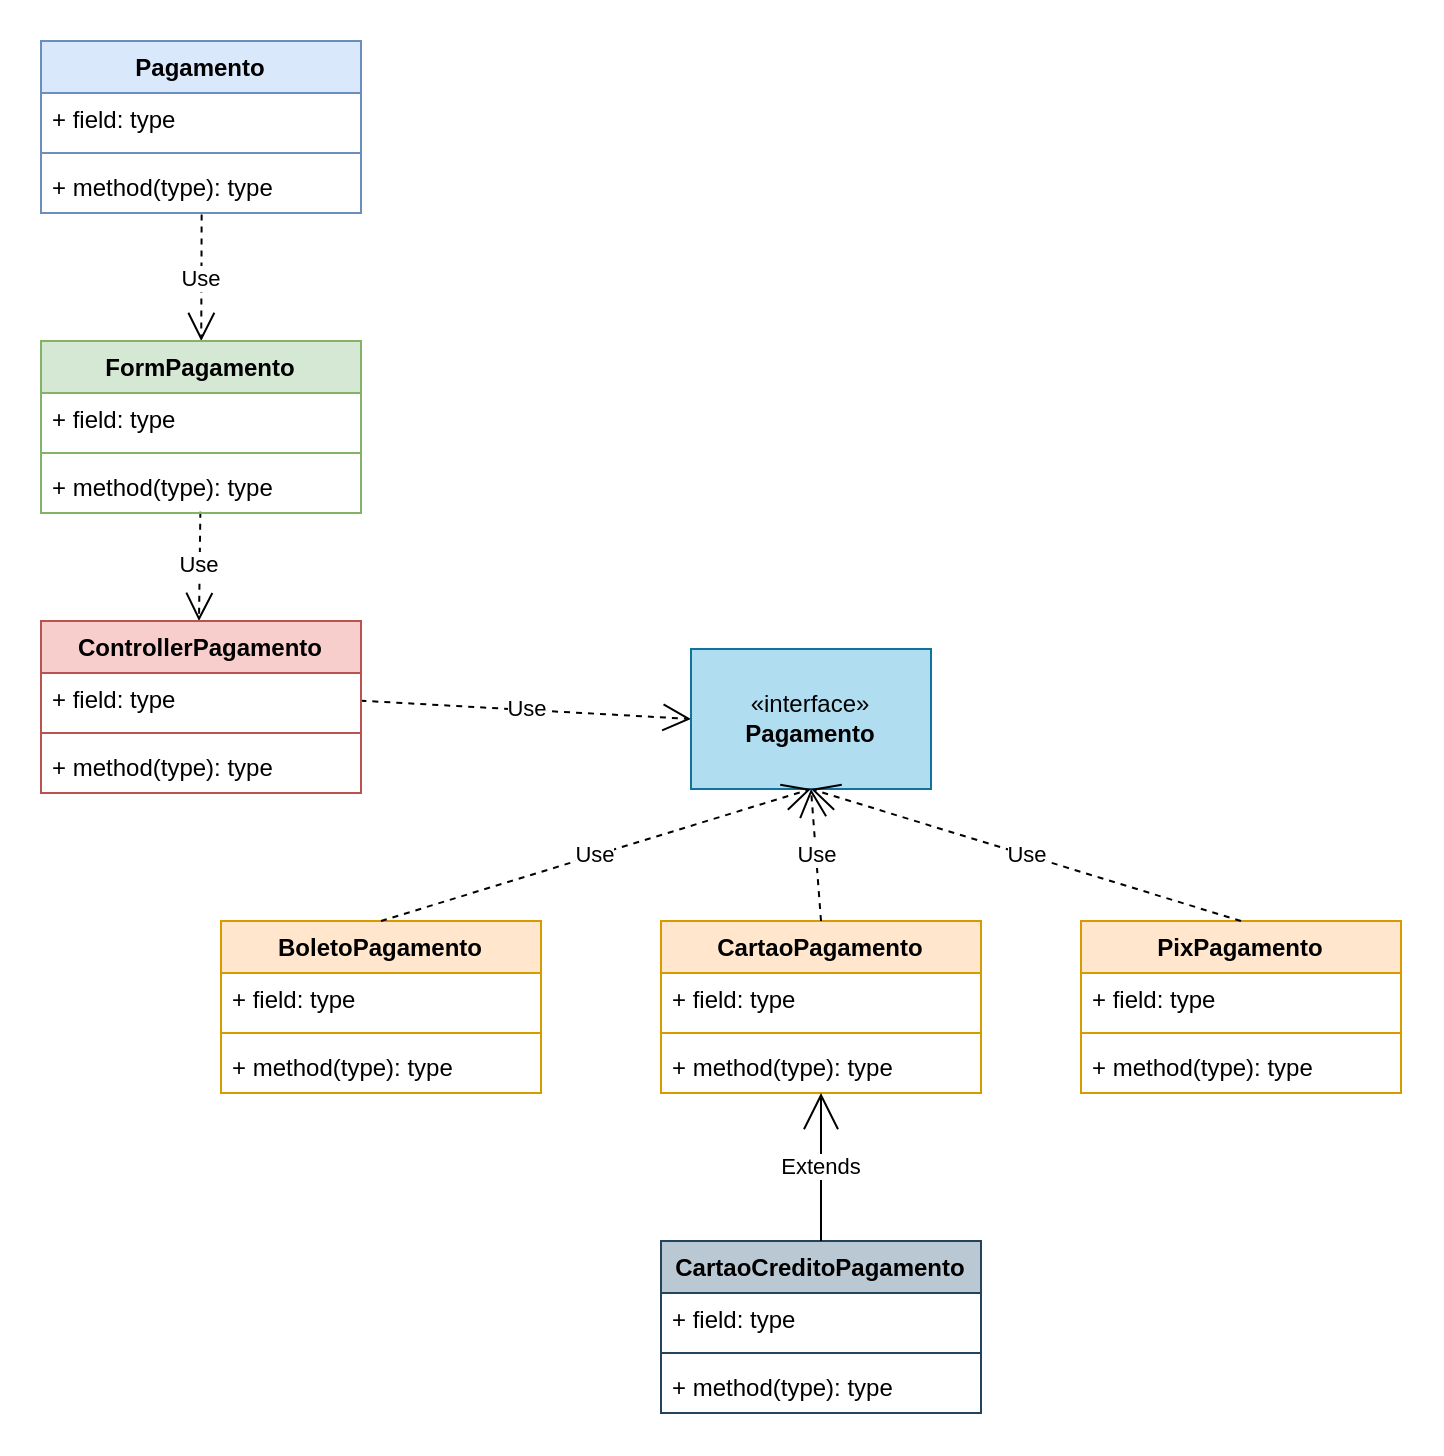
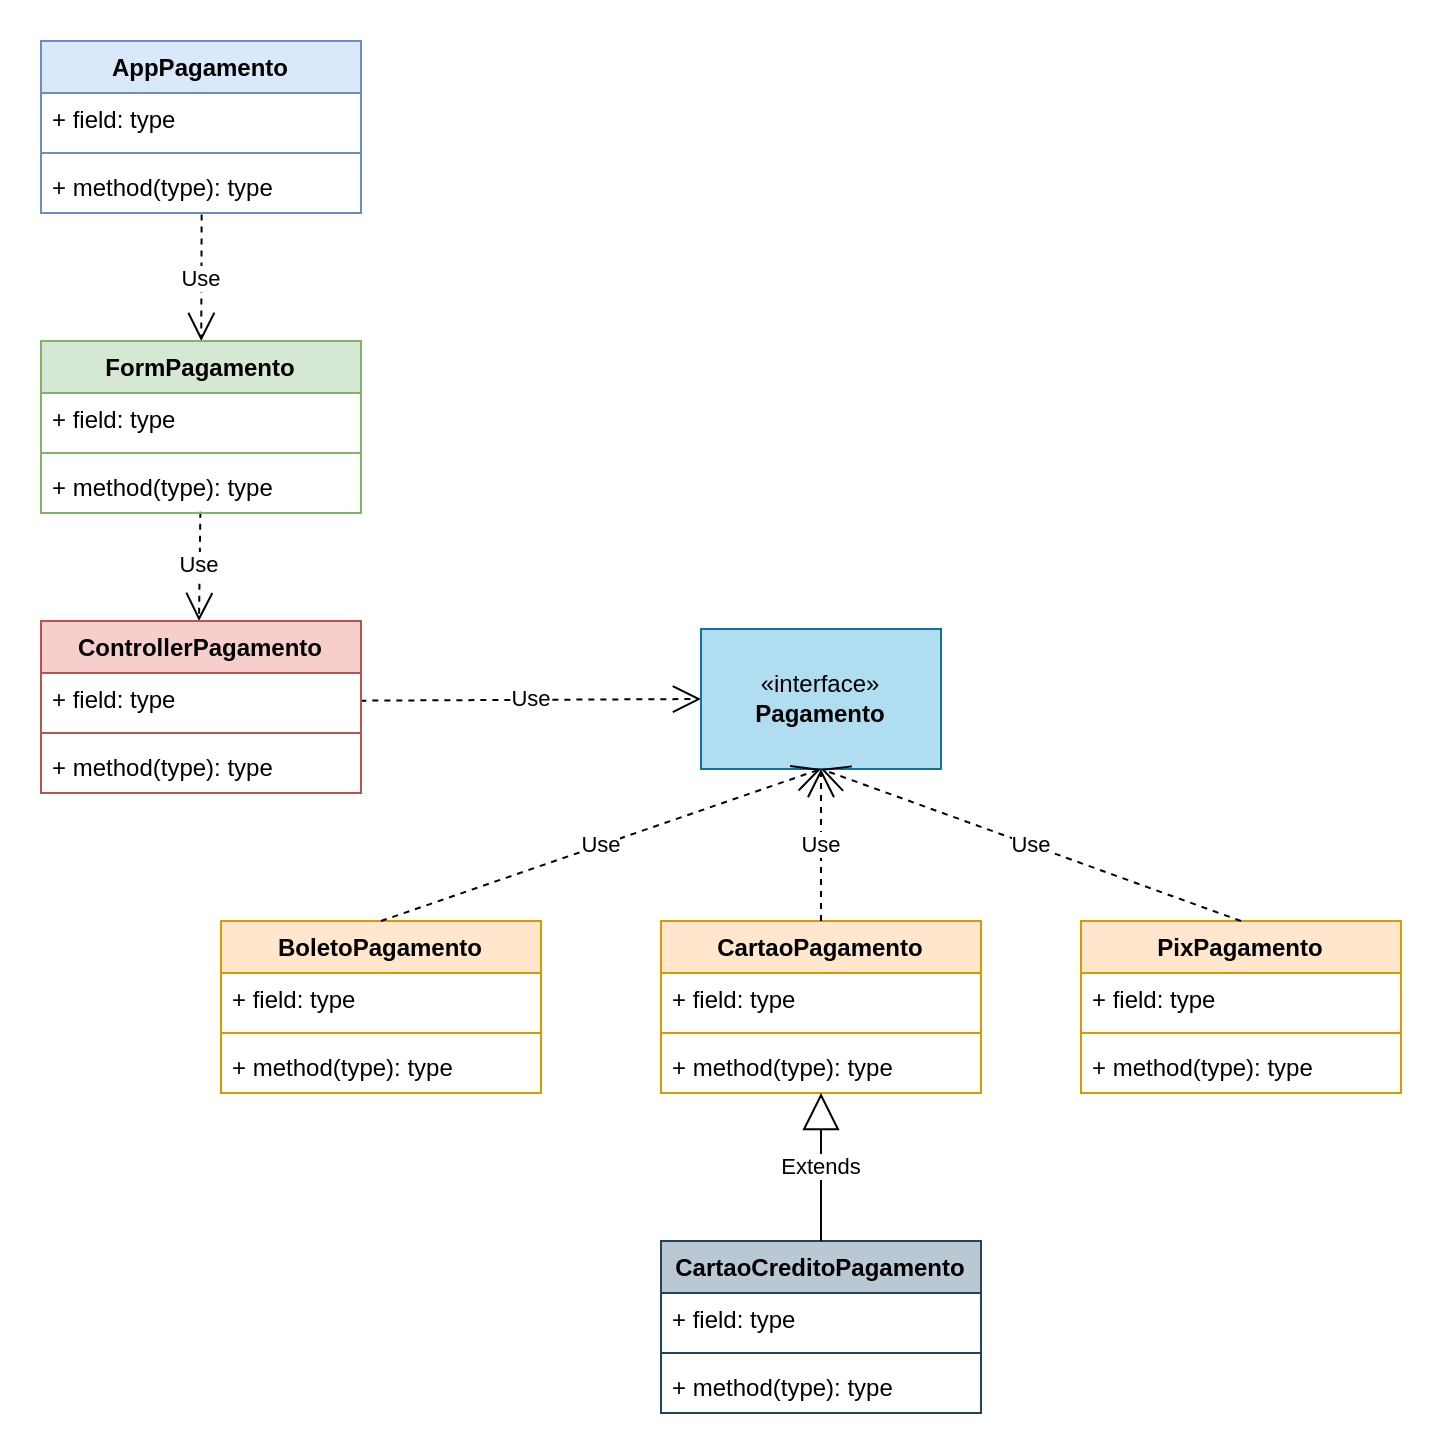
node "Pagamento": label "Pagamento" -> "AppPagamento"
node "«interface» Pagamento": moved (811, 719) -> (821, 699)
edge "CartaoCreditoPagamento" -> "CartaoPagamento": arrowhead open -> block
